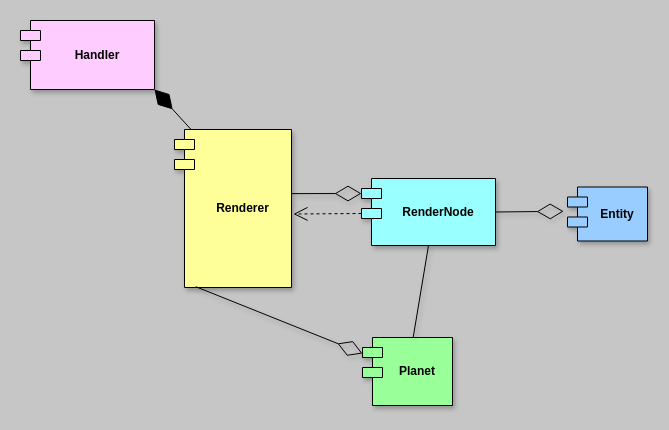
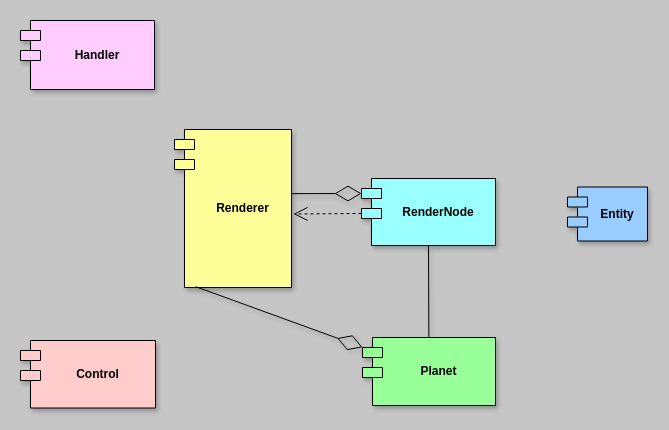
edge "Renderer" -> "Handler": removed
edge "RenderNode" -> "Entity": removed
node "Planet": size 90x68 -> 133x68
node "Control": added
